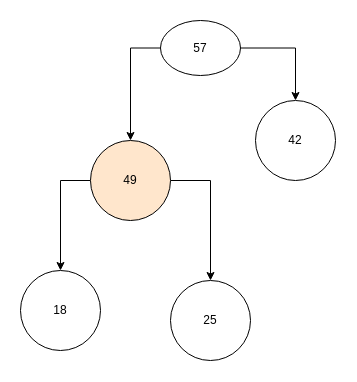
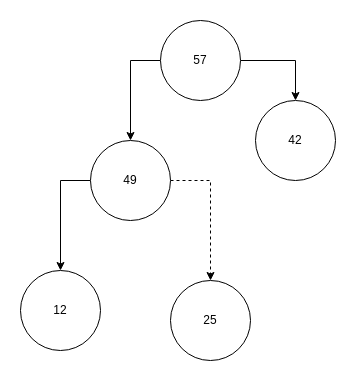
node "57": size 80x55 -> 80x80
node "49": fillcolor #ffe6cc -> #ffffff
edge "49" -> "25": style solid -> dashed
node "18": label "18" -> "12"
